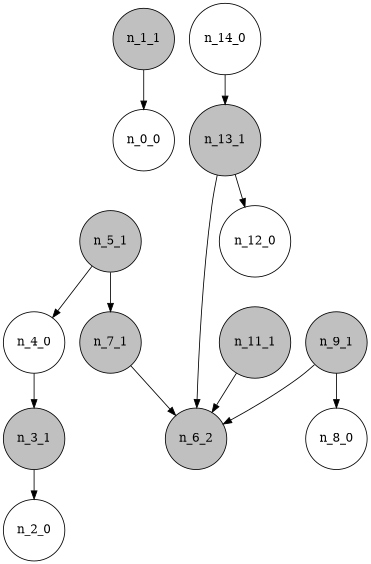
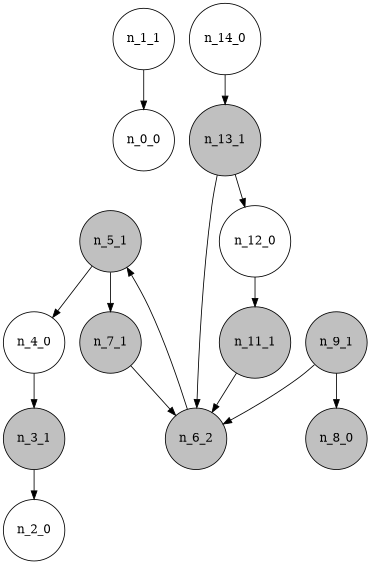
node "n_1_1": fillcolor grey -> white
edge "n_12_0" -> "n_11_1": added
edge "n_6_2" -> "n_5_1": added
node "n_8_0": fillcolor white -> grey
